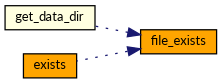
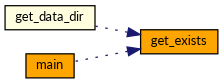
node "file_exists": label "file_exists" -> "get_exists"
node "exists": label "exists" -> "main"
